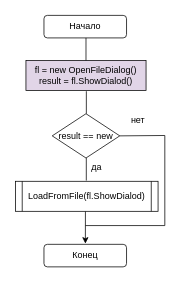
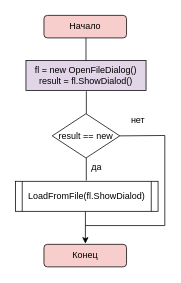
node "Начало": fillcolor #ffffff -> #f8cecc
node "Конец": fillcolor #ffffff -> #f8cecc
